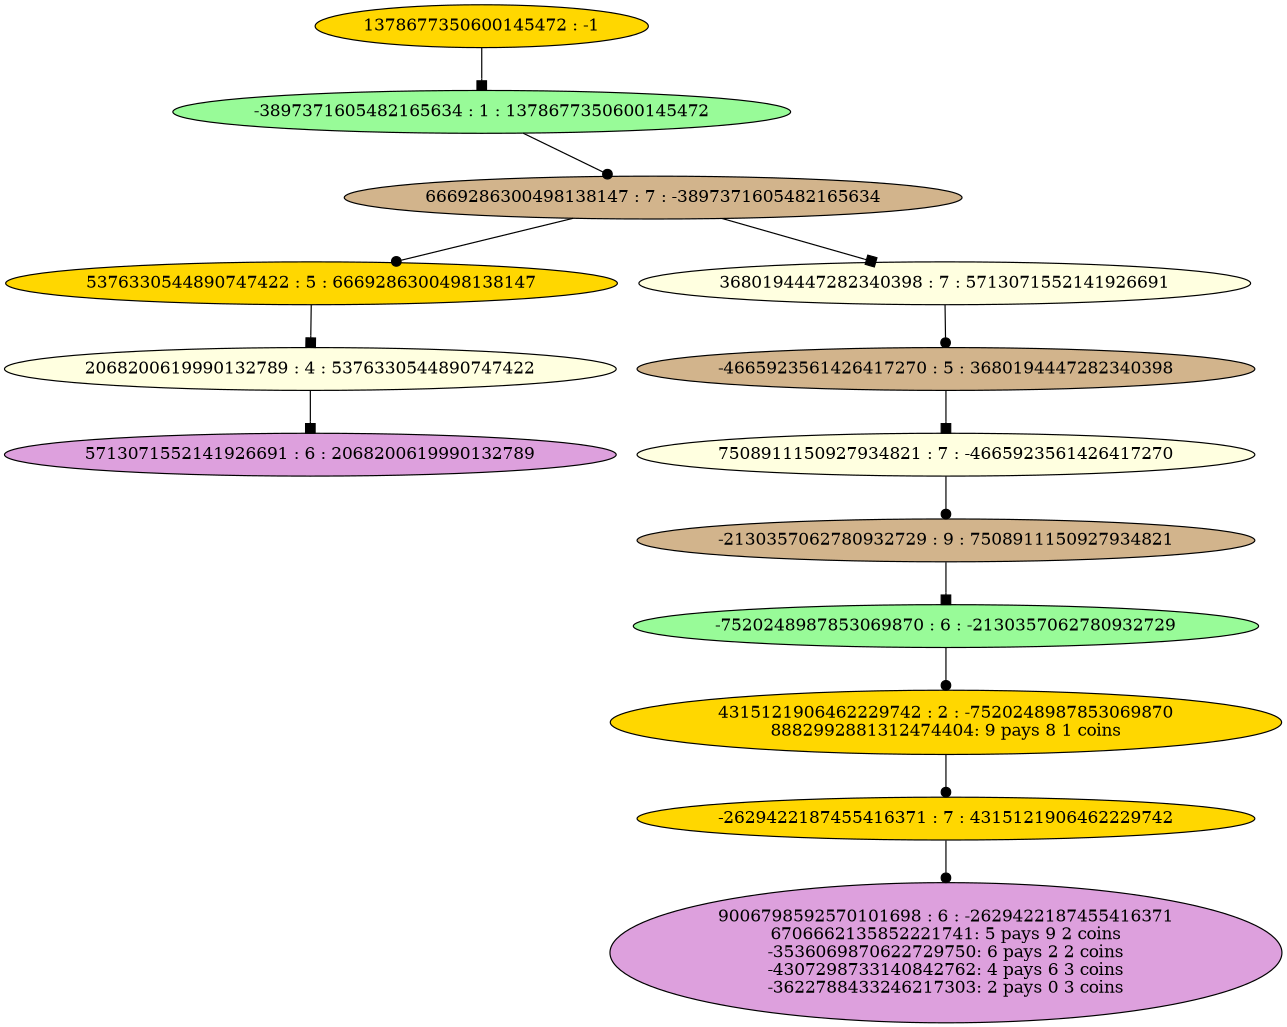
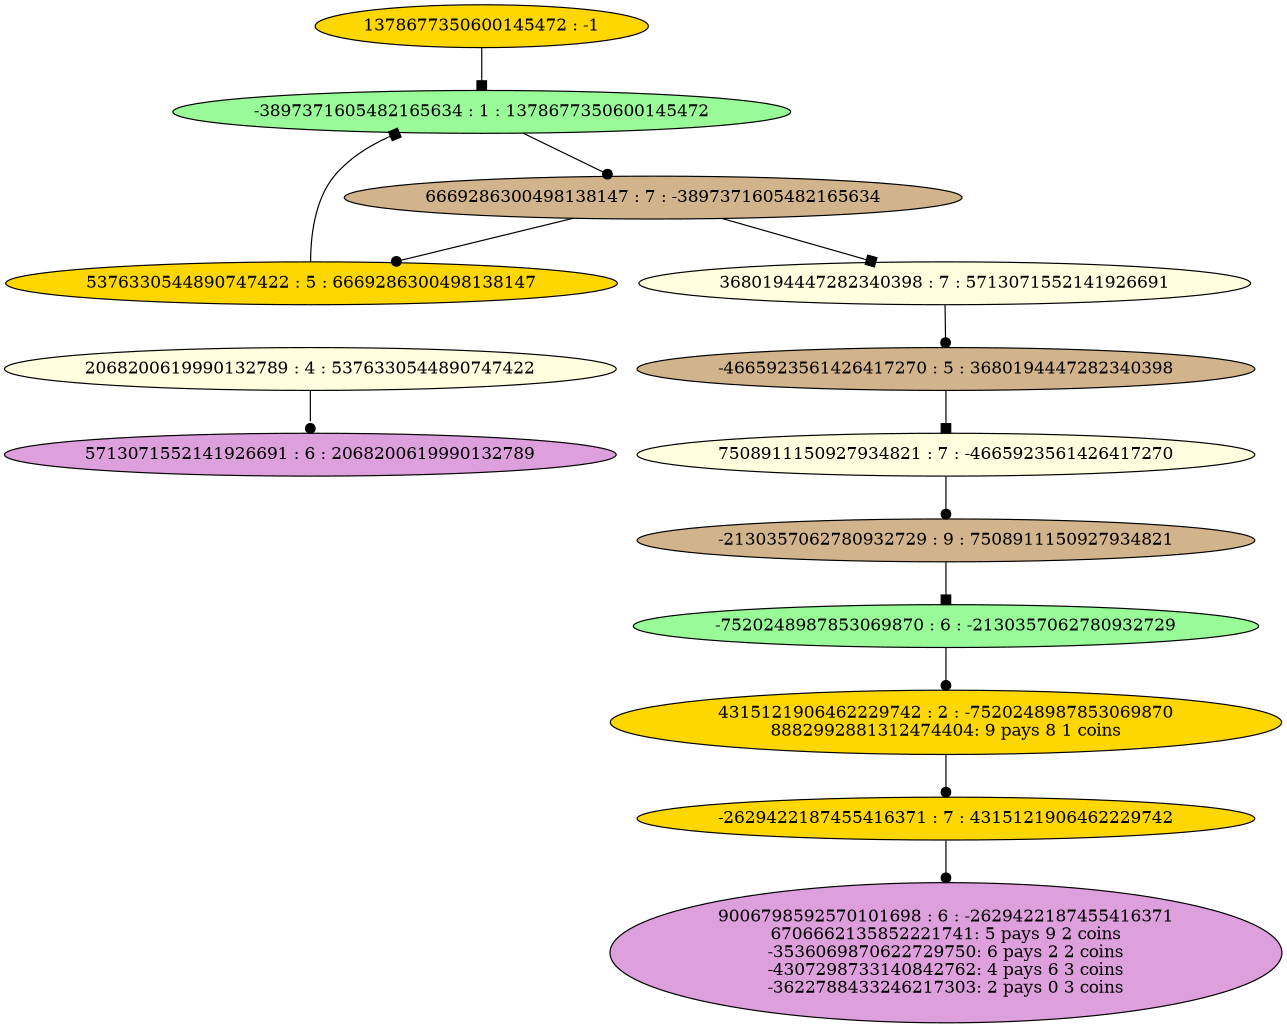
edge "5376330544890747422 : 5 : 6669286300498138147" -> "2068200619990132789 : 4 : 5376330544890747422": now "5376330544890747422 : 5 : 6669286300498138147" -> "-3897371605482165634 : 1 : 1378677350600145472"
edge "2068200619990132789 : 4 : 5376330544890747422" -> "5713071552141926691 : 6 : 2068200619990132789": arrowhead box -> dot
